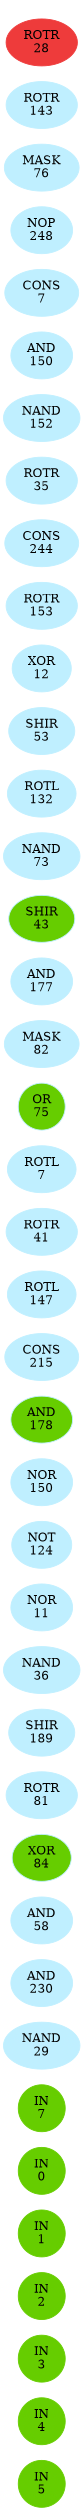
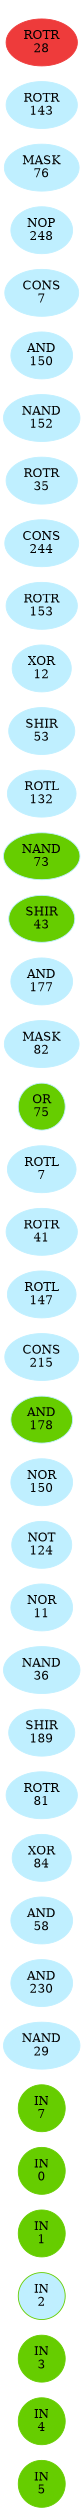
node "NAND 73": fillcolor lightblue1 -> chartreuse3
node "XOR 84": fillcolor chartreuse3 -> lightblue1
node "IN 2": fillcolor chartreuse3 -> lightblue1
